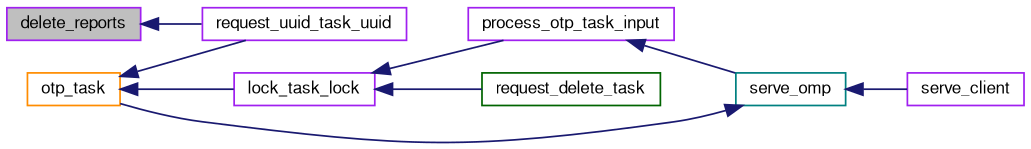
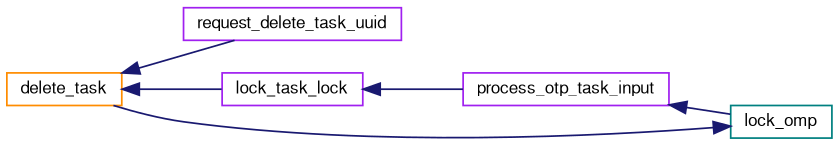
node "delete_reports": removed
node "request_uuid_task_uuid": label "request_uuid_task_uuid" -> "request_delete_task_uuid"
node "otp_task": label "otp_task" -> "delete_task"
node "request_delete_task": removed
node "serve_omp": label "serve_omp" -> "lock_omp"
node "serve_client": removed
